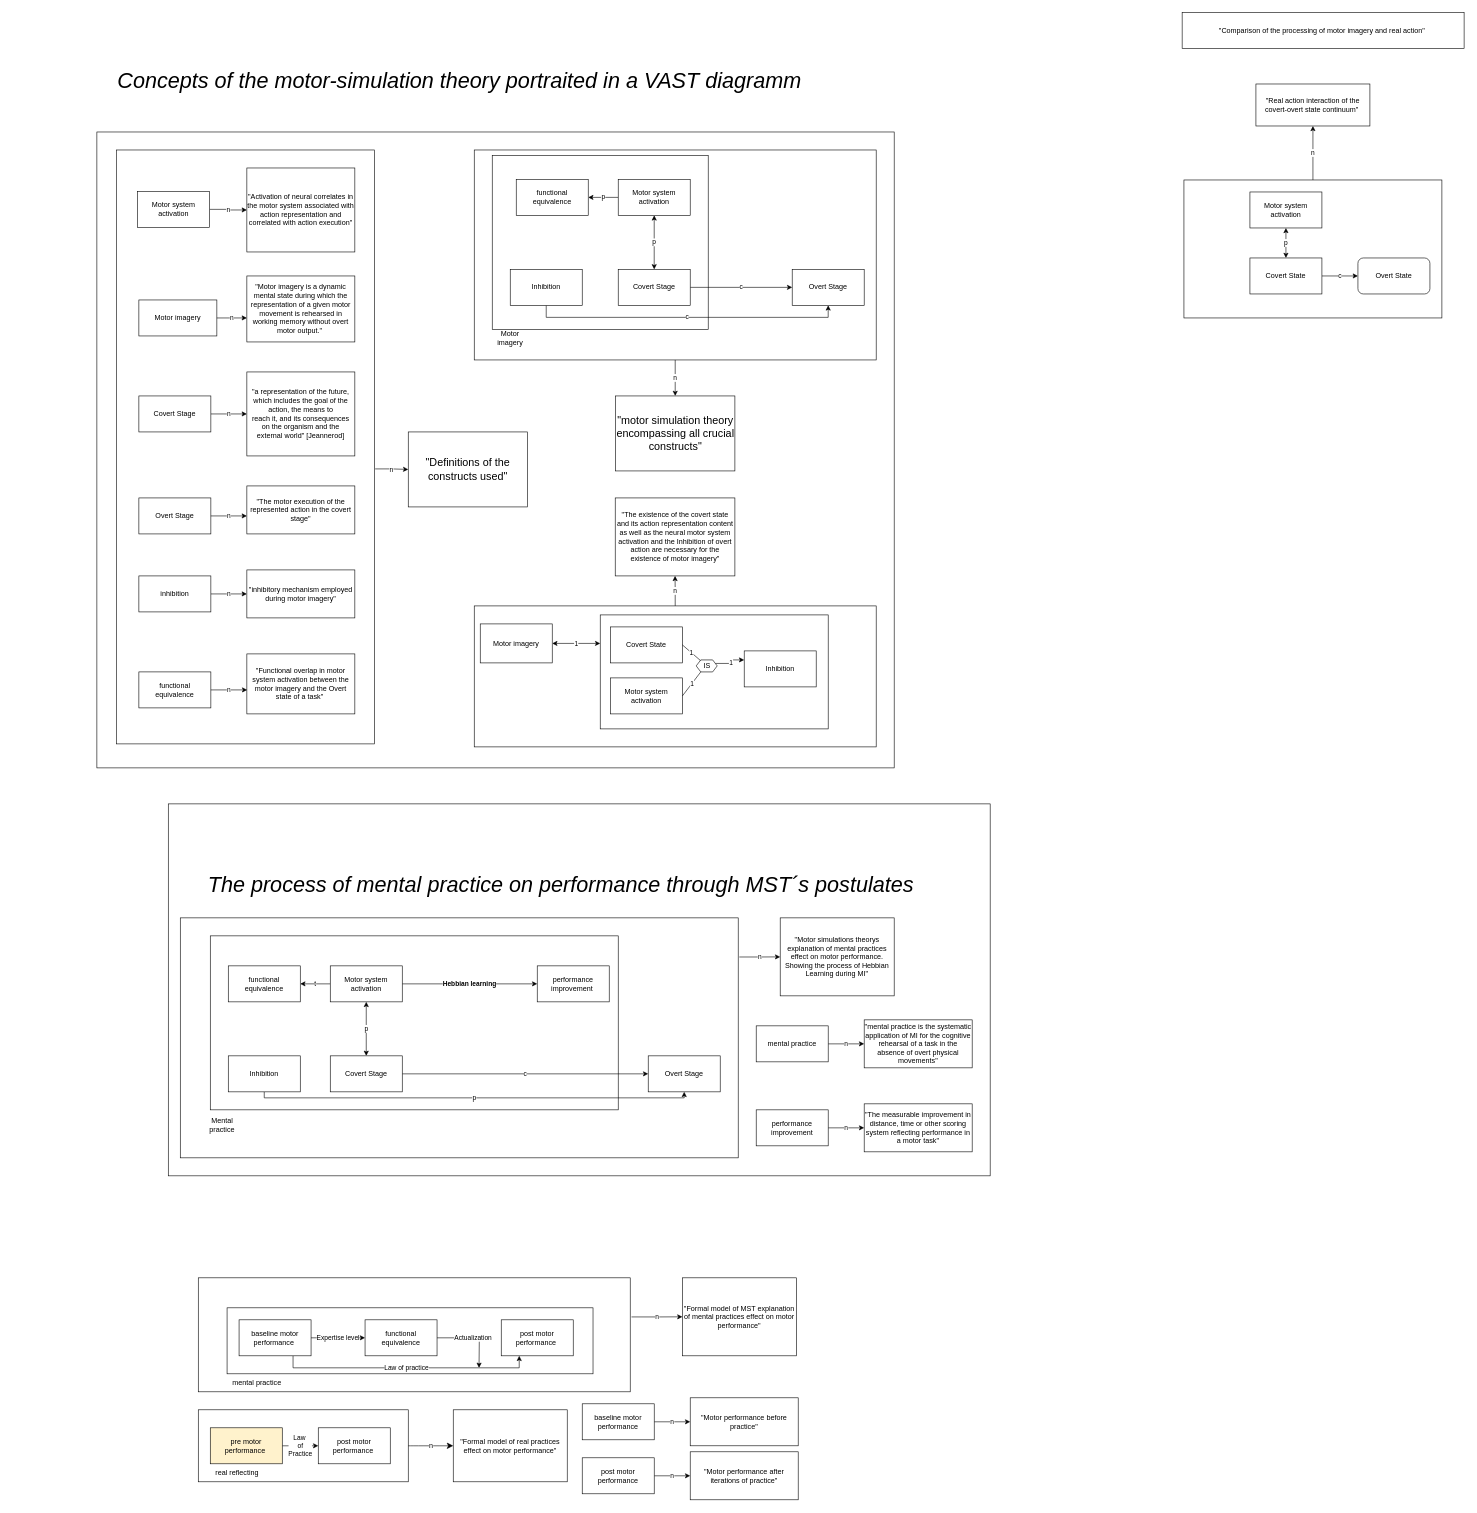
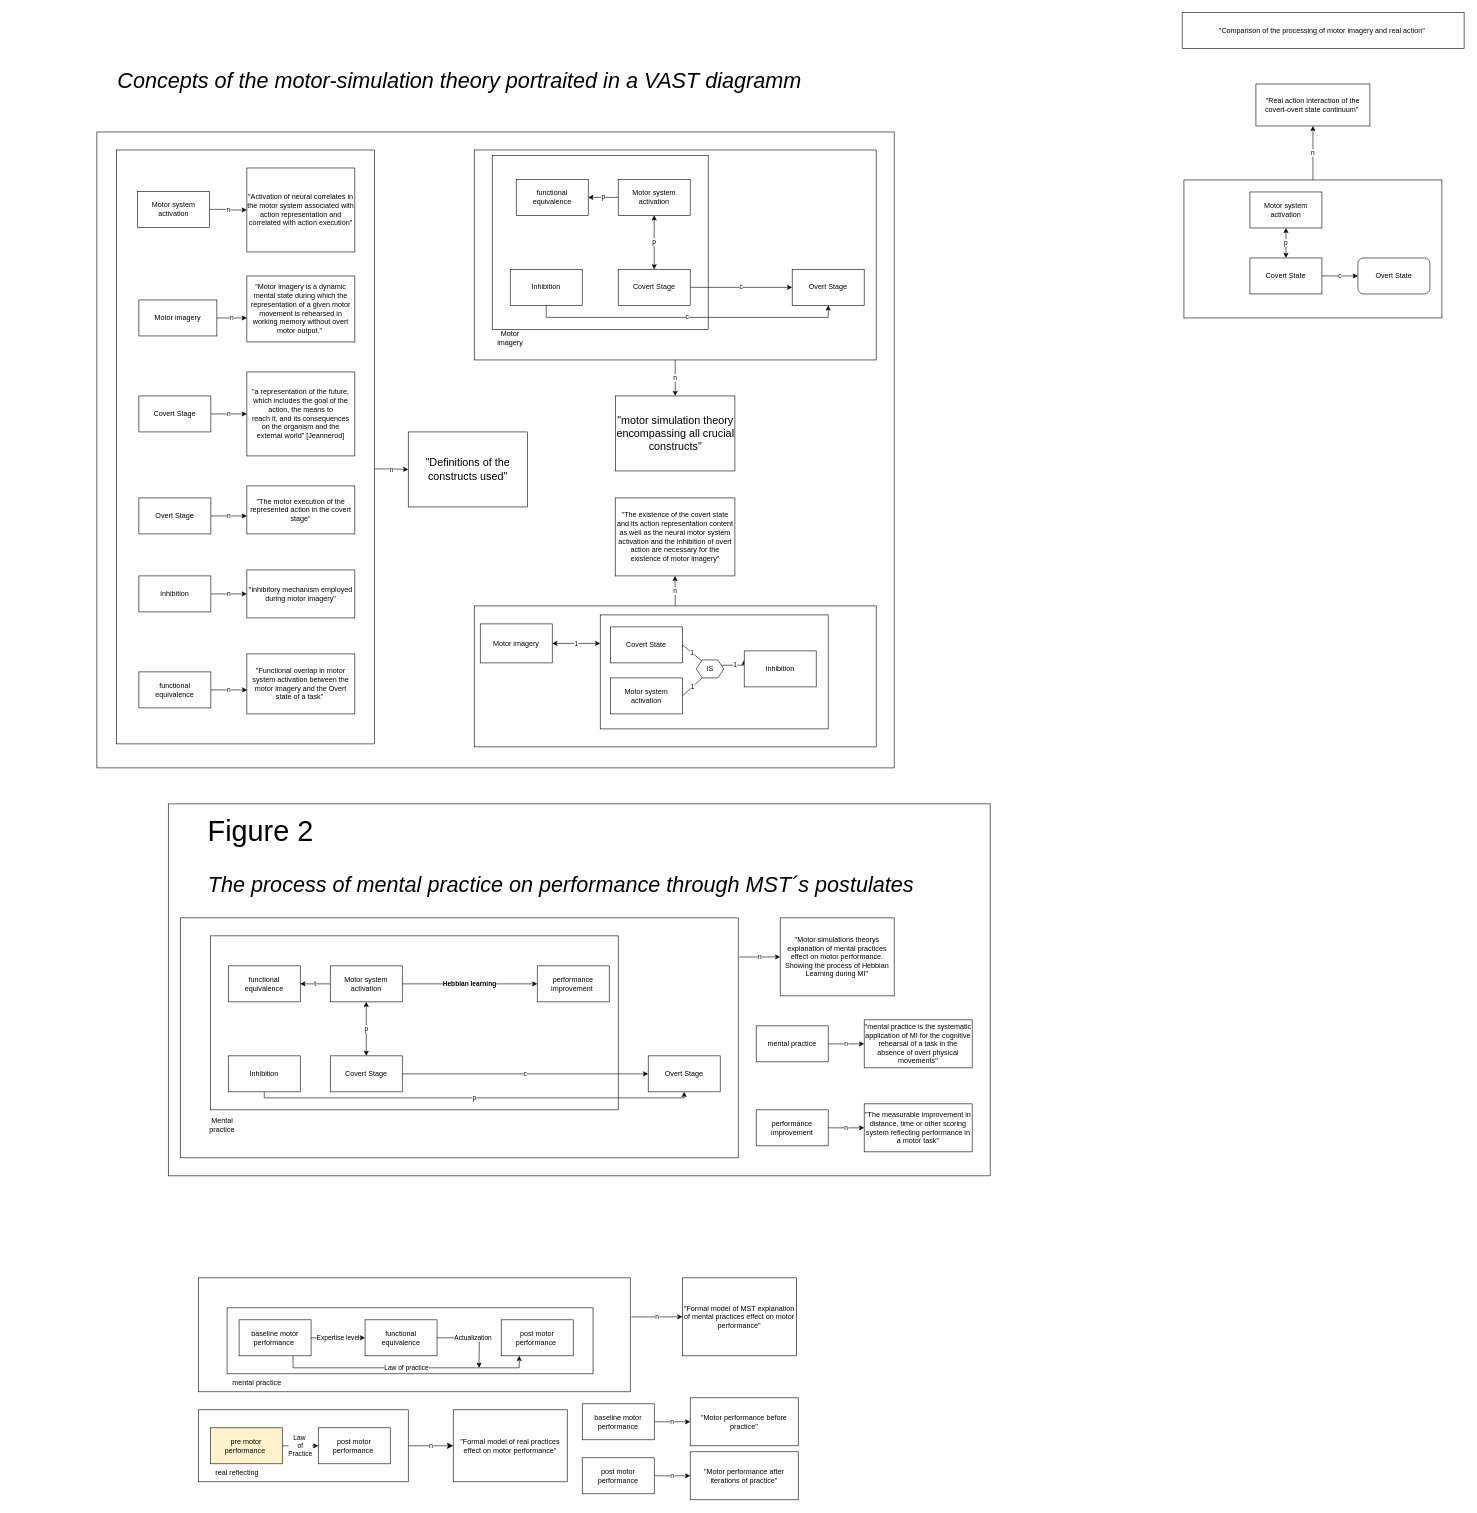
node "IS": size 21x12 -> 28x18
node "Figure 2": added
